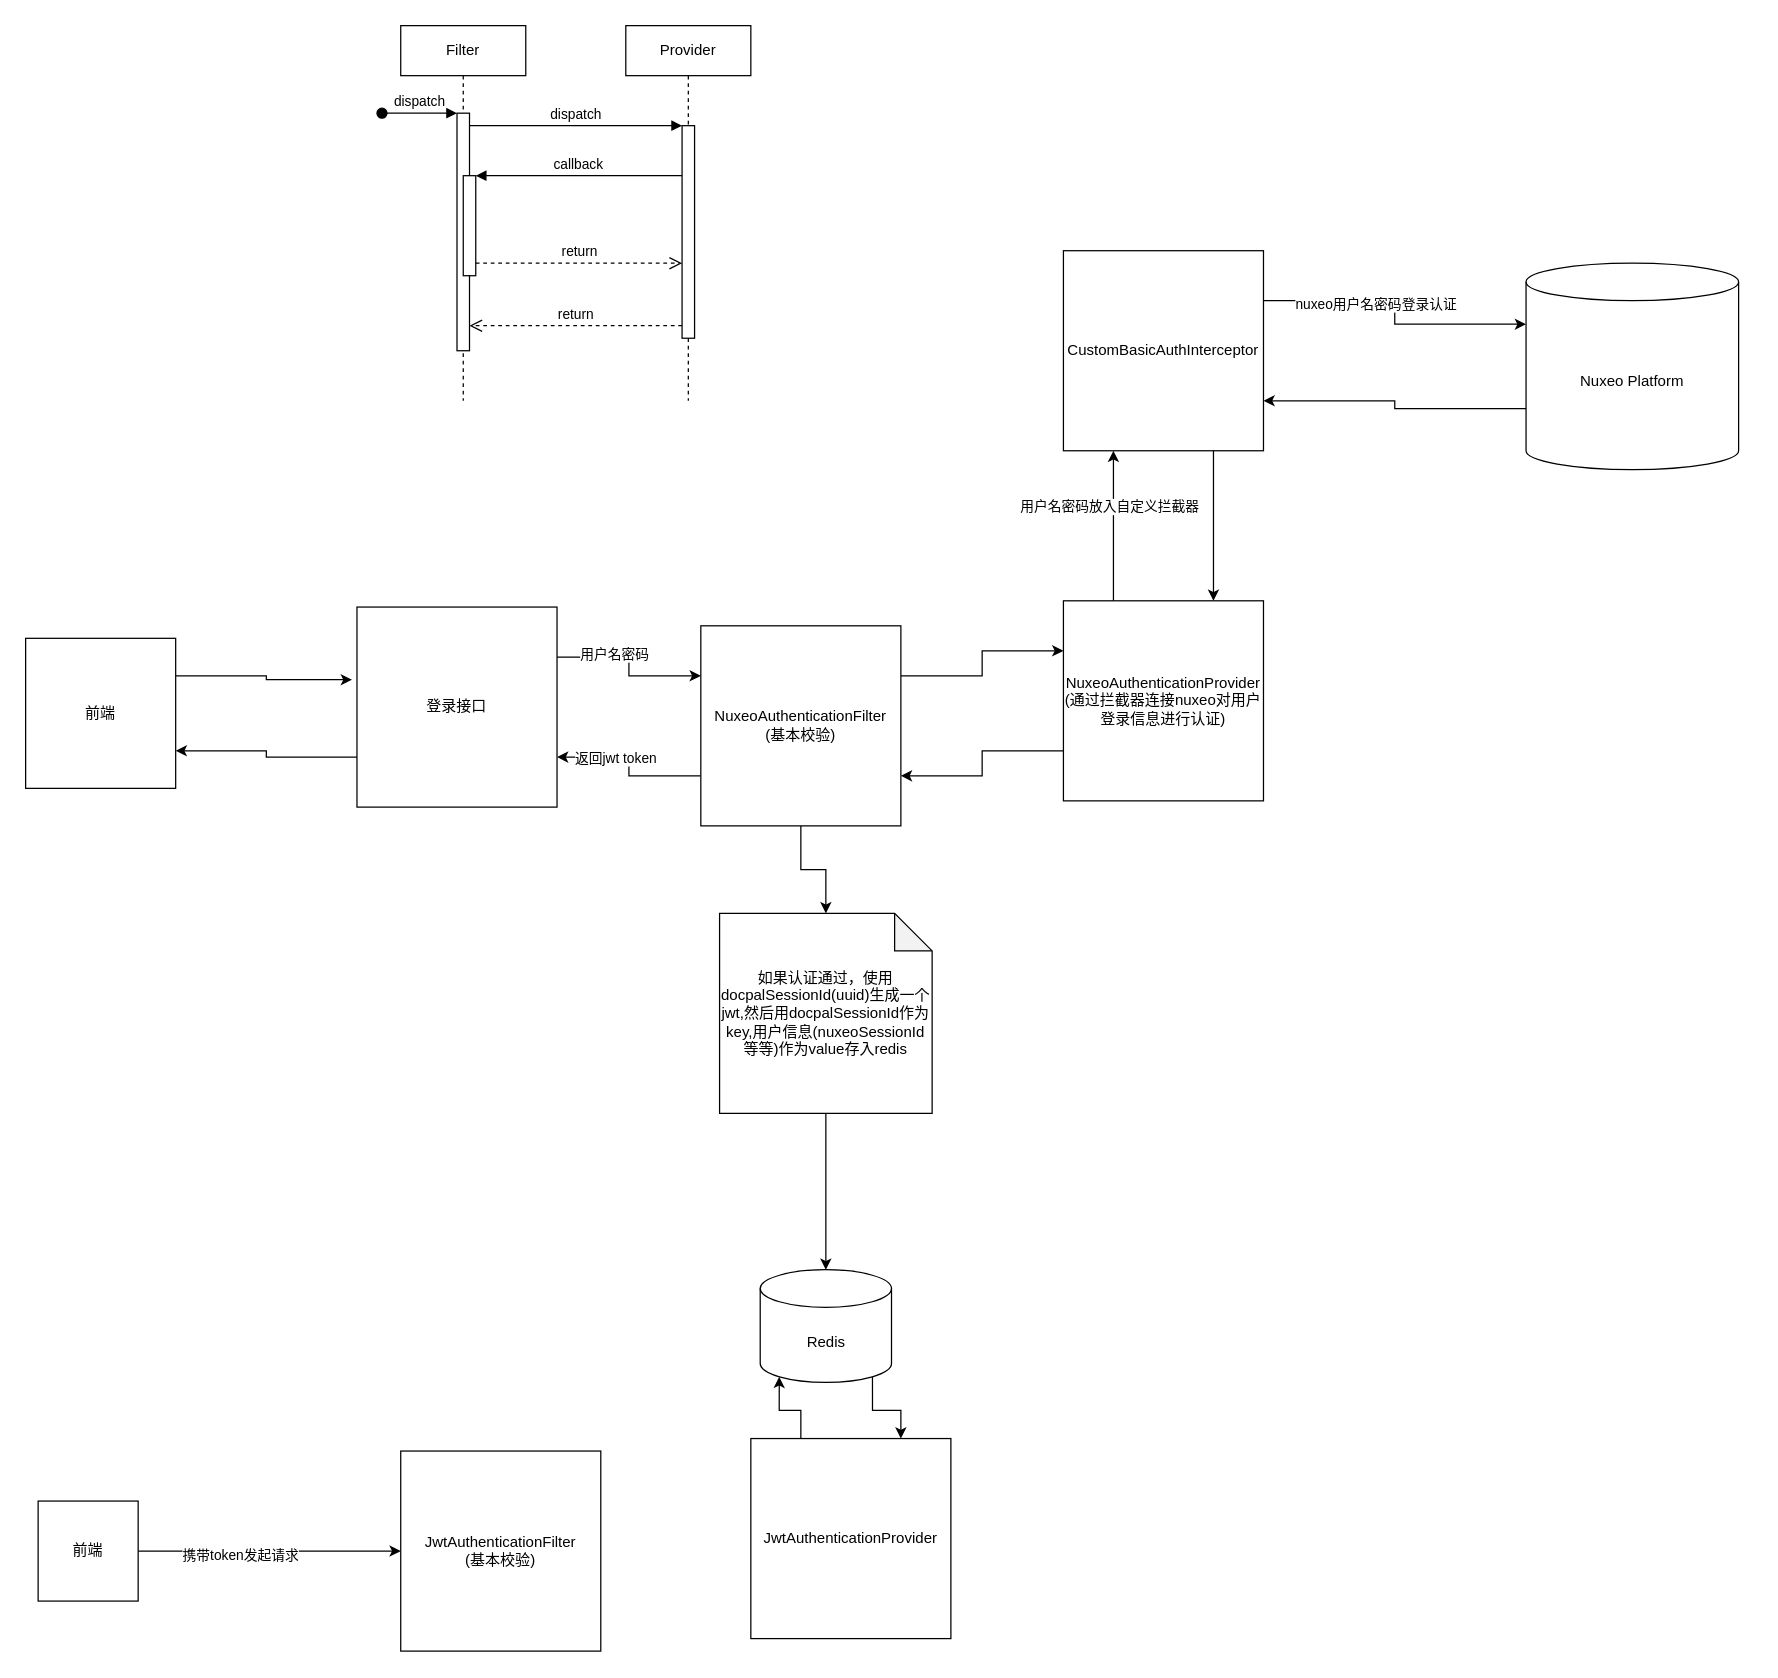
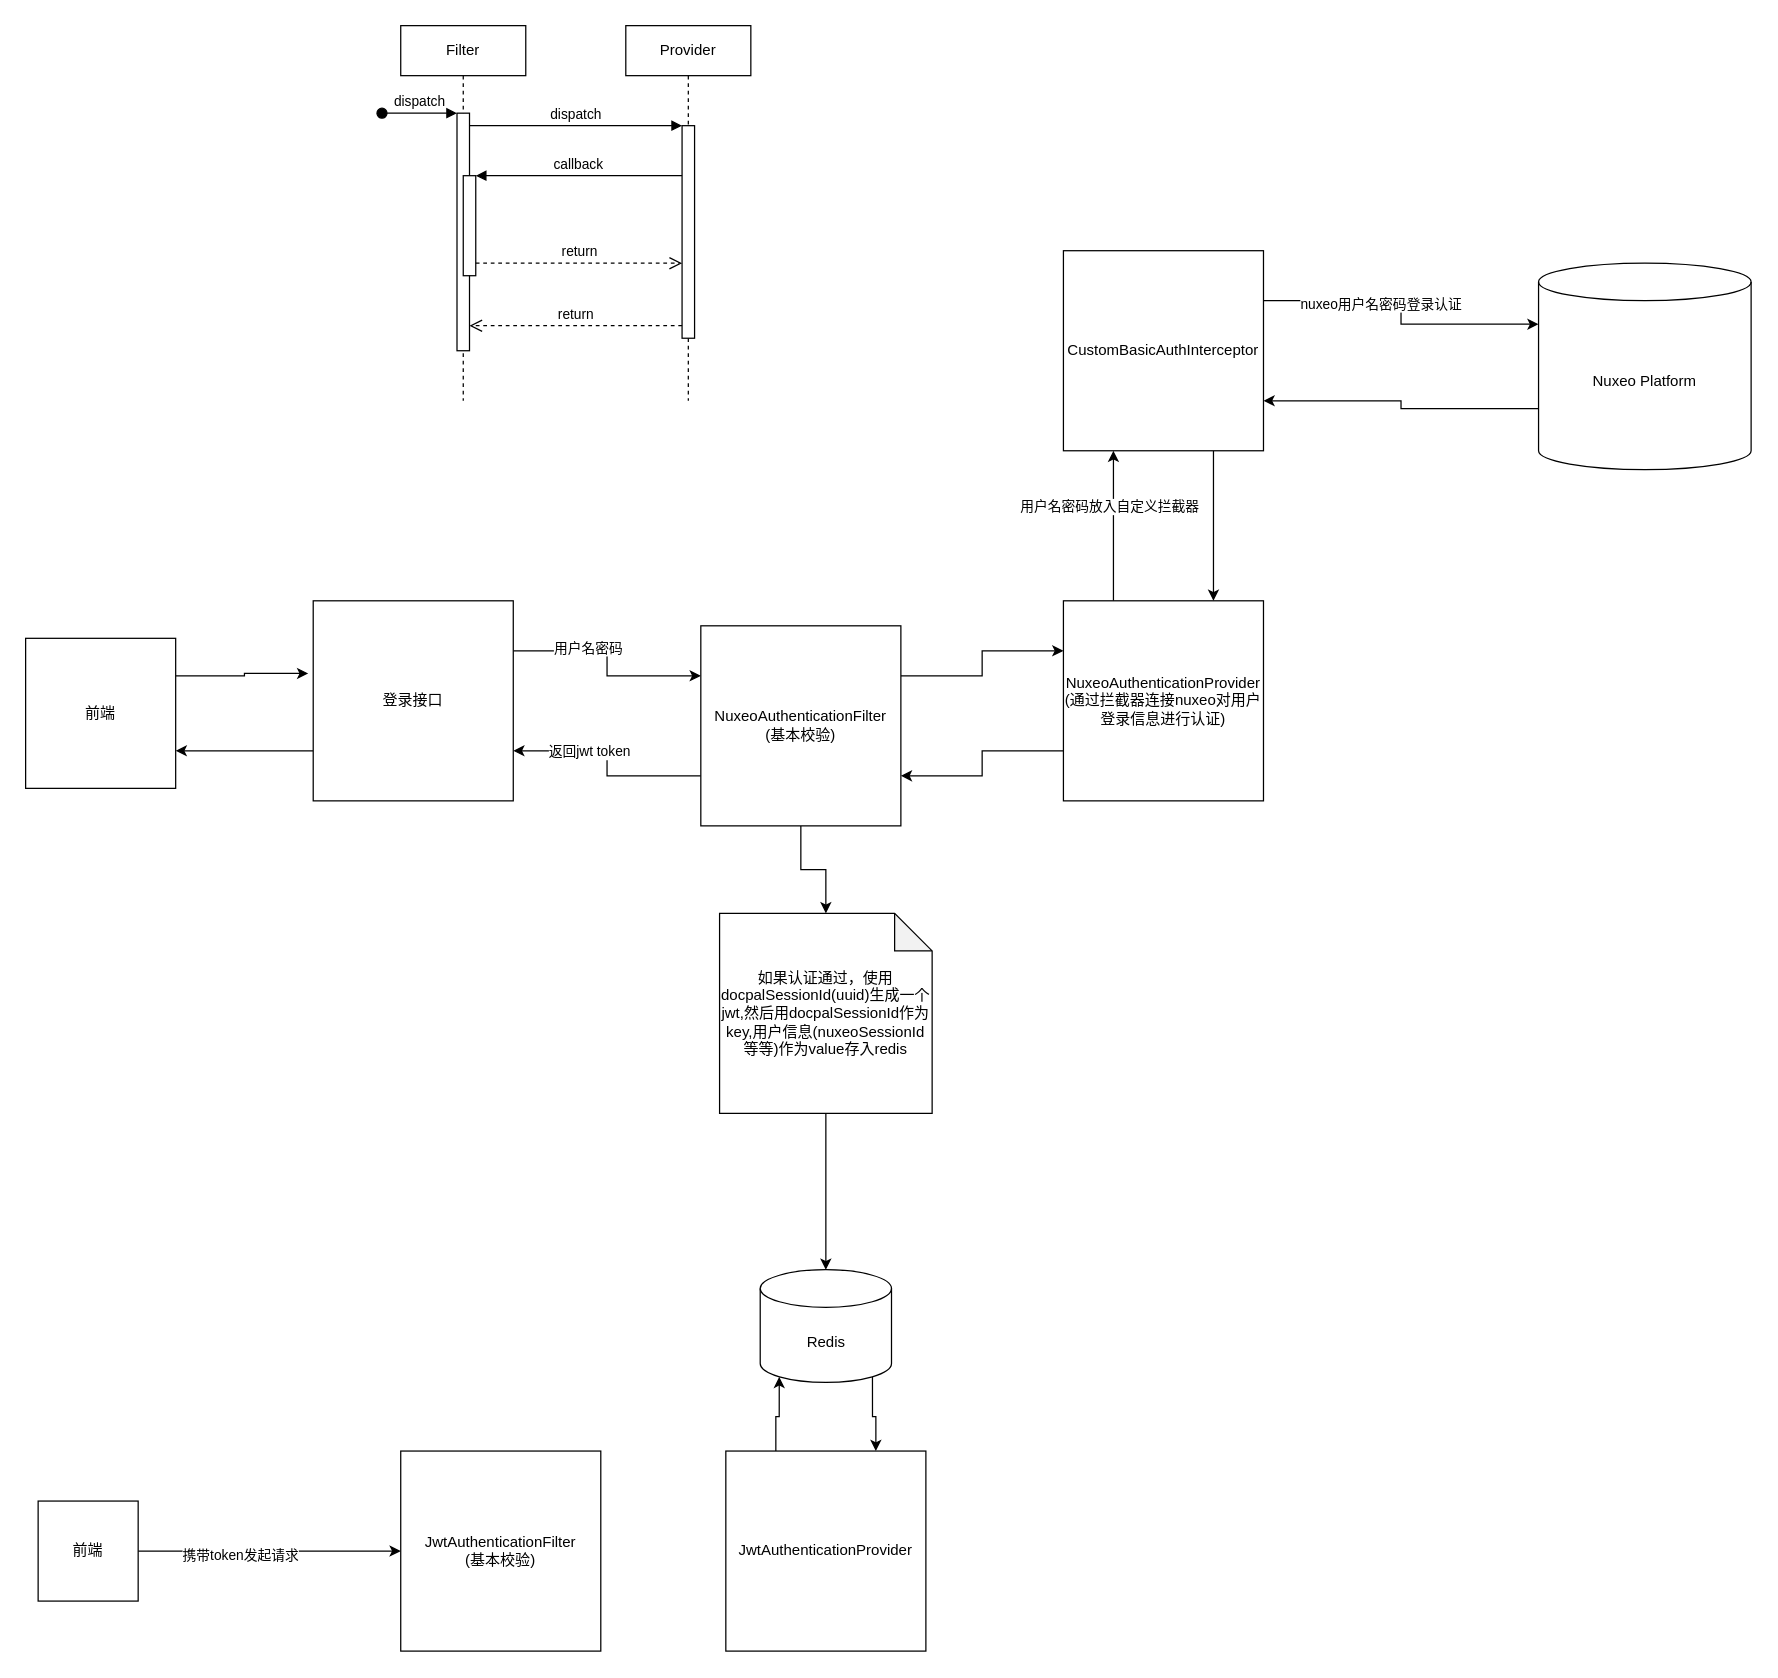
node "Nuxeo Platform": moved (1632, 366) -> (1644, 366)
node "登录接口": moved (457, 707) -> (413, 701)
node "JwtAuthenticationProvider": moved (851, 1538) -> (826, 1551)
